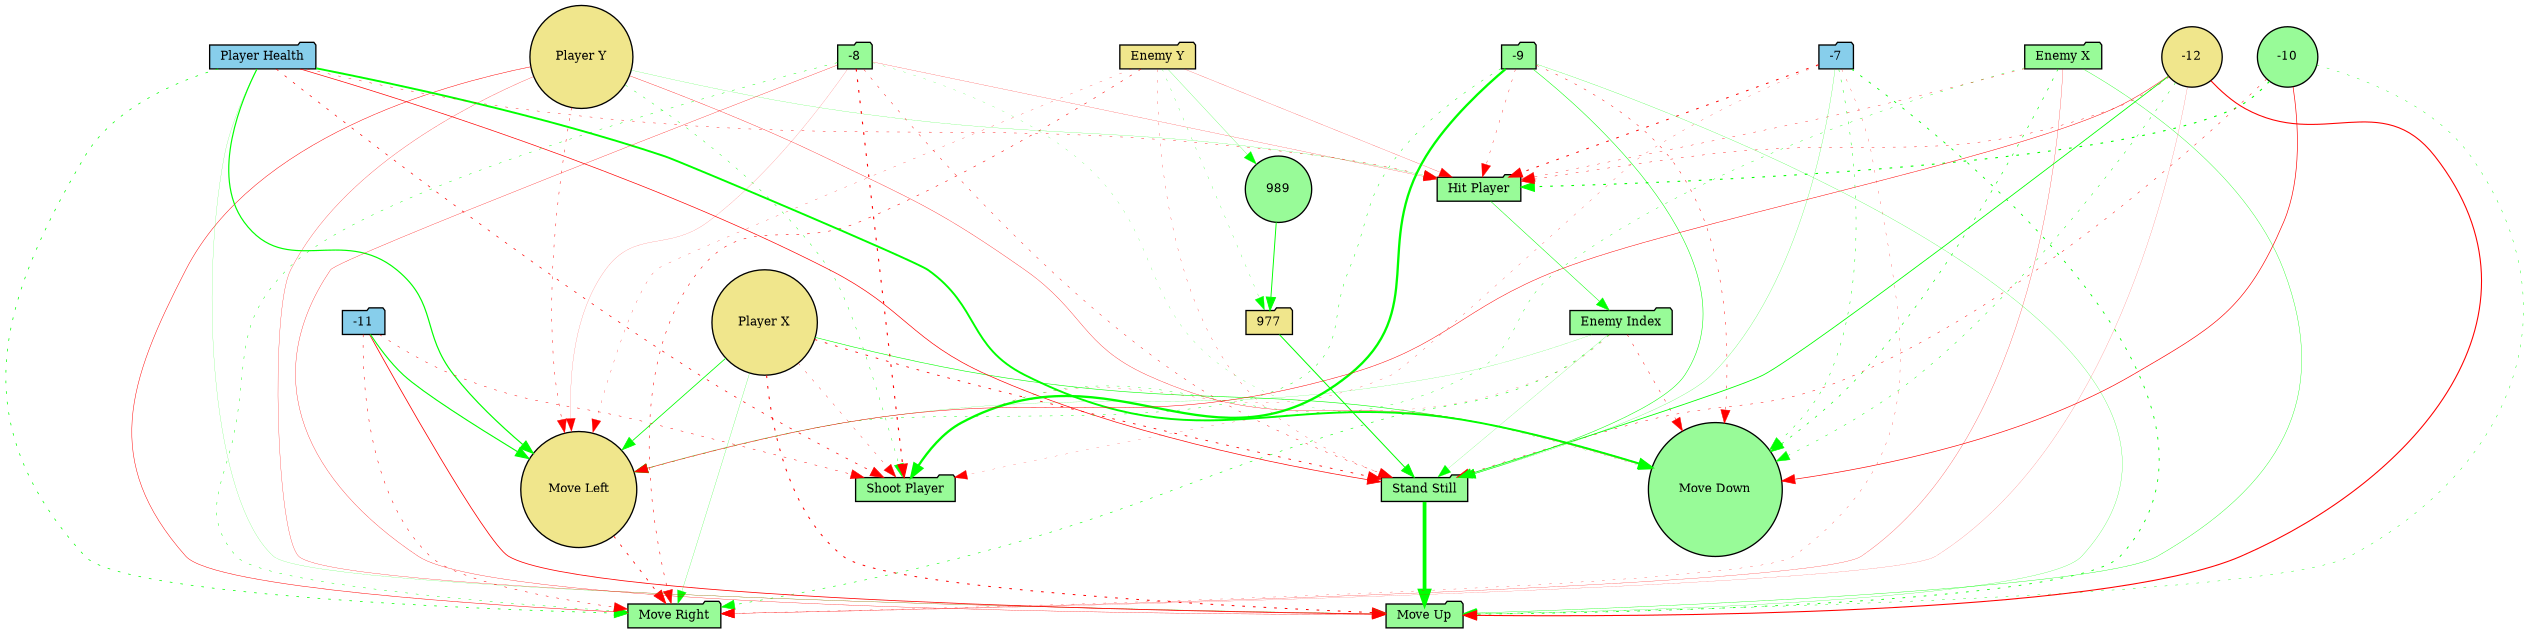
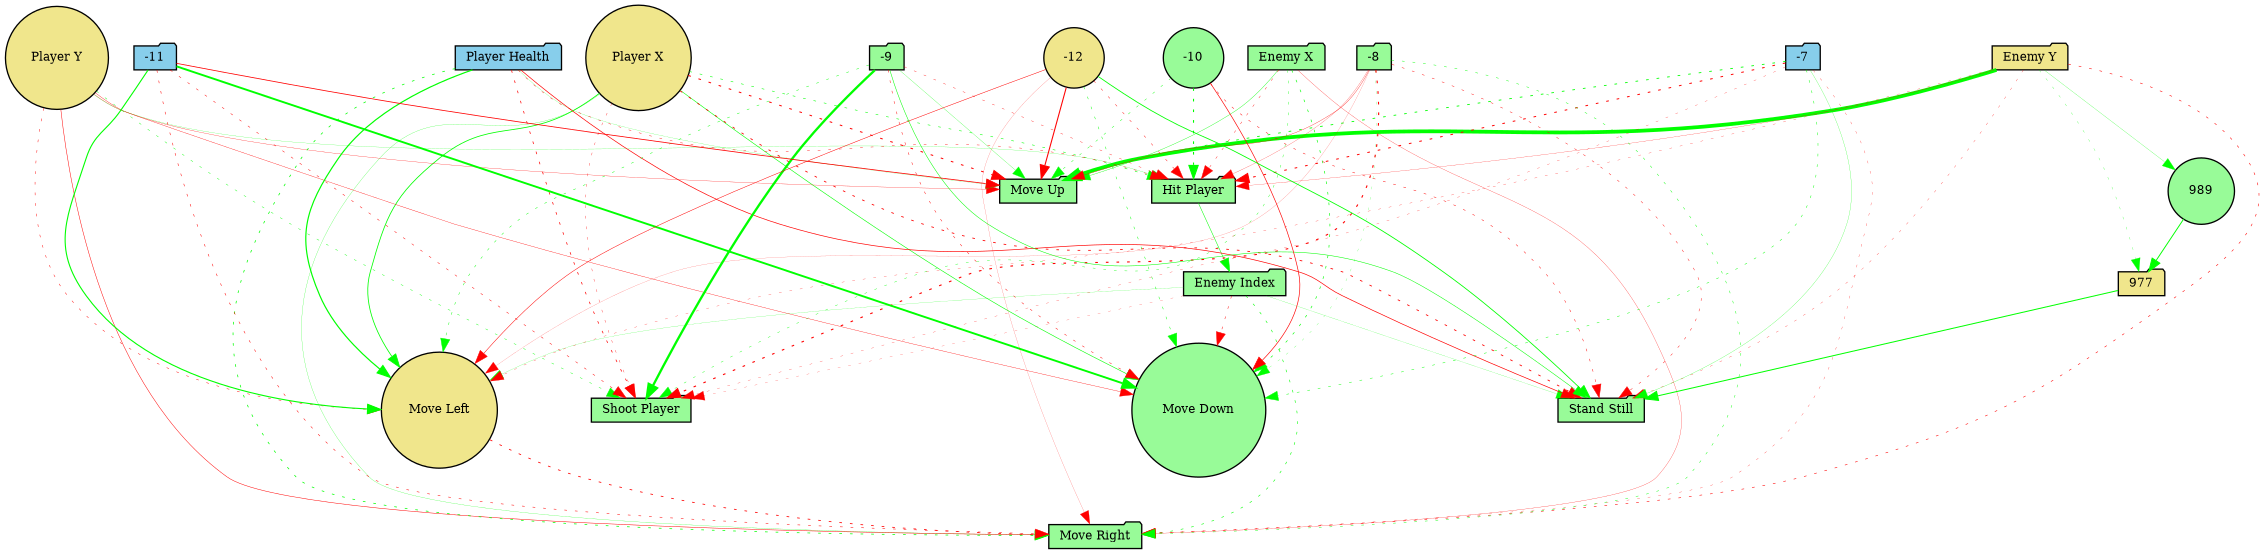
edge "Player X" -> "Hit Player": added
edge "Player Health" -> "Move Down": now "-11" -> "Move Down"
edge "Stand Still" -> "Move Up": now "Enemy Y" -> "Move Up"
